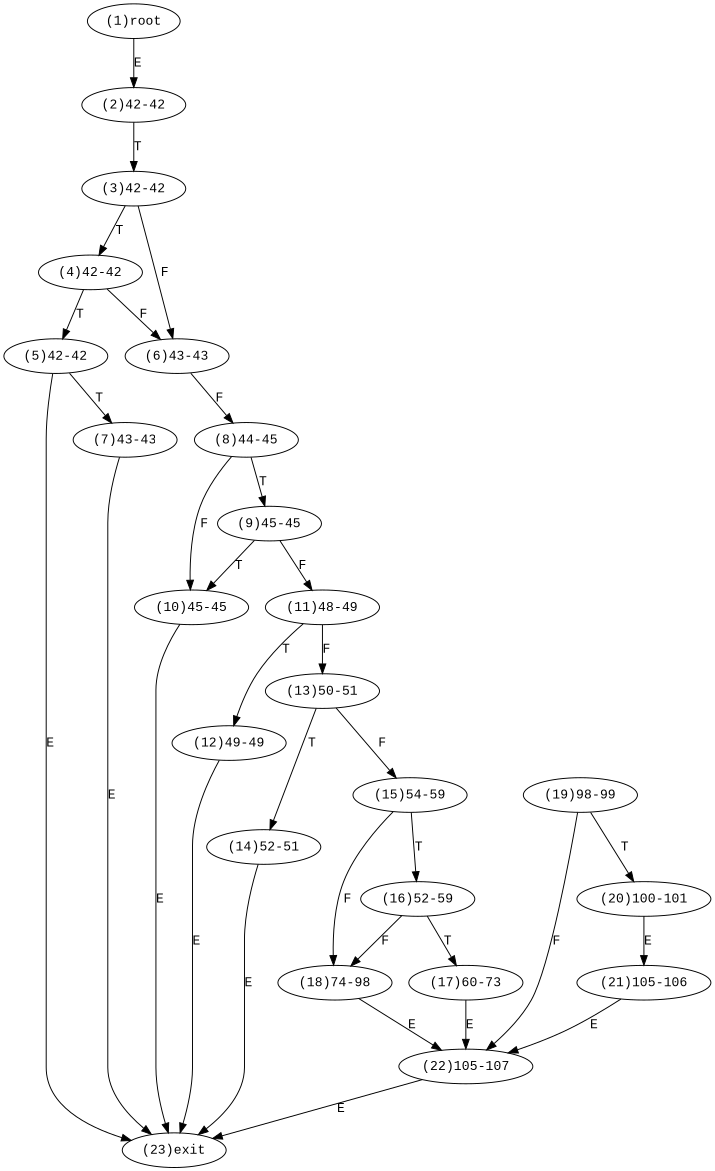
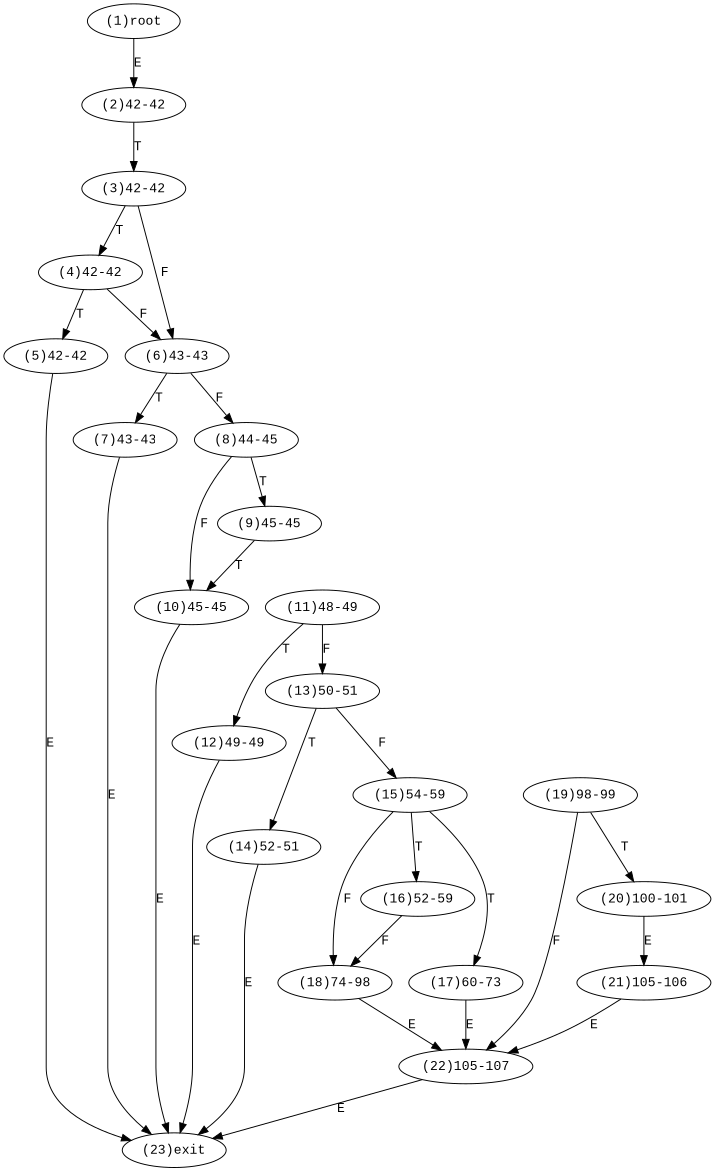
edge "(5)42-42" -> "(7)43-43": now "(6)43-43" -> "(7)43-43"
edge "(9)45-45" -> "(11)48-49": removed, label "F"
edge "(16)52-59" -> "(17)60-73": now "(15)54-59" -> "(17)60-73"
